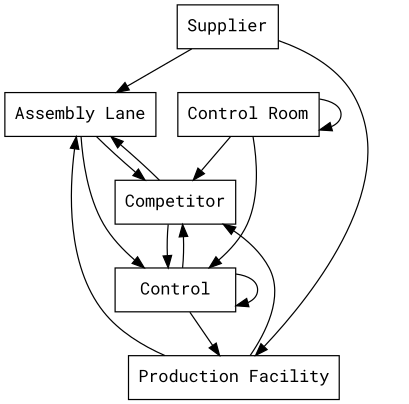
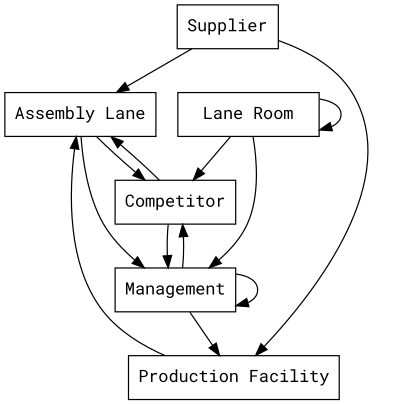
node "Control Room": label "Control Room" -> "Lane Room"
edge "Production Facility" -> "Competitor": removed
node "Control": label "Control" -> "Management"
